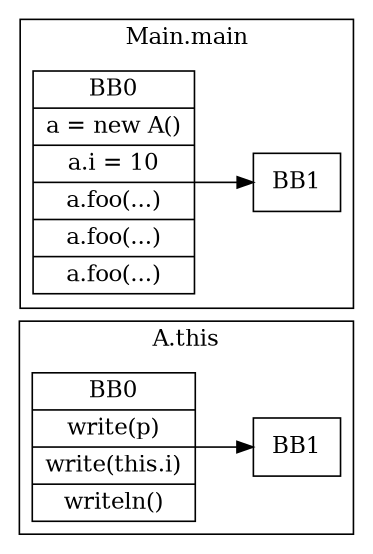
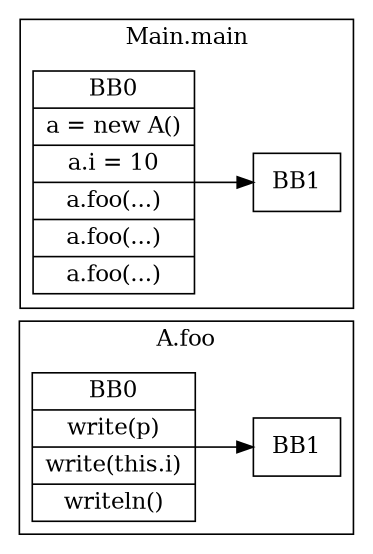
cluster "A.this": label "A.this" -> "A.foo"
